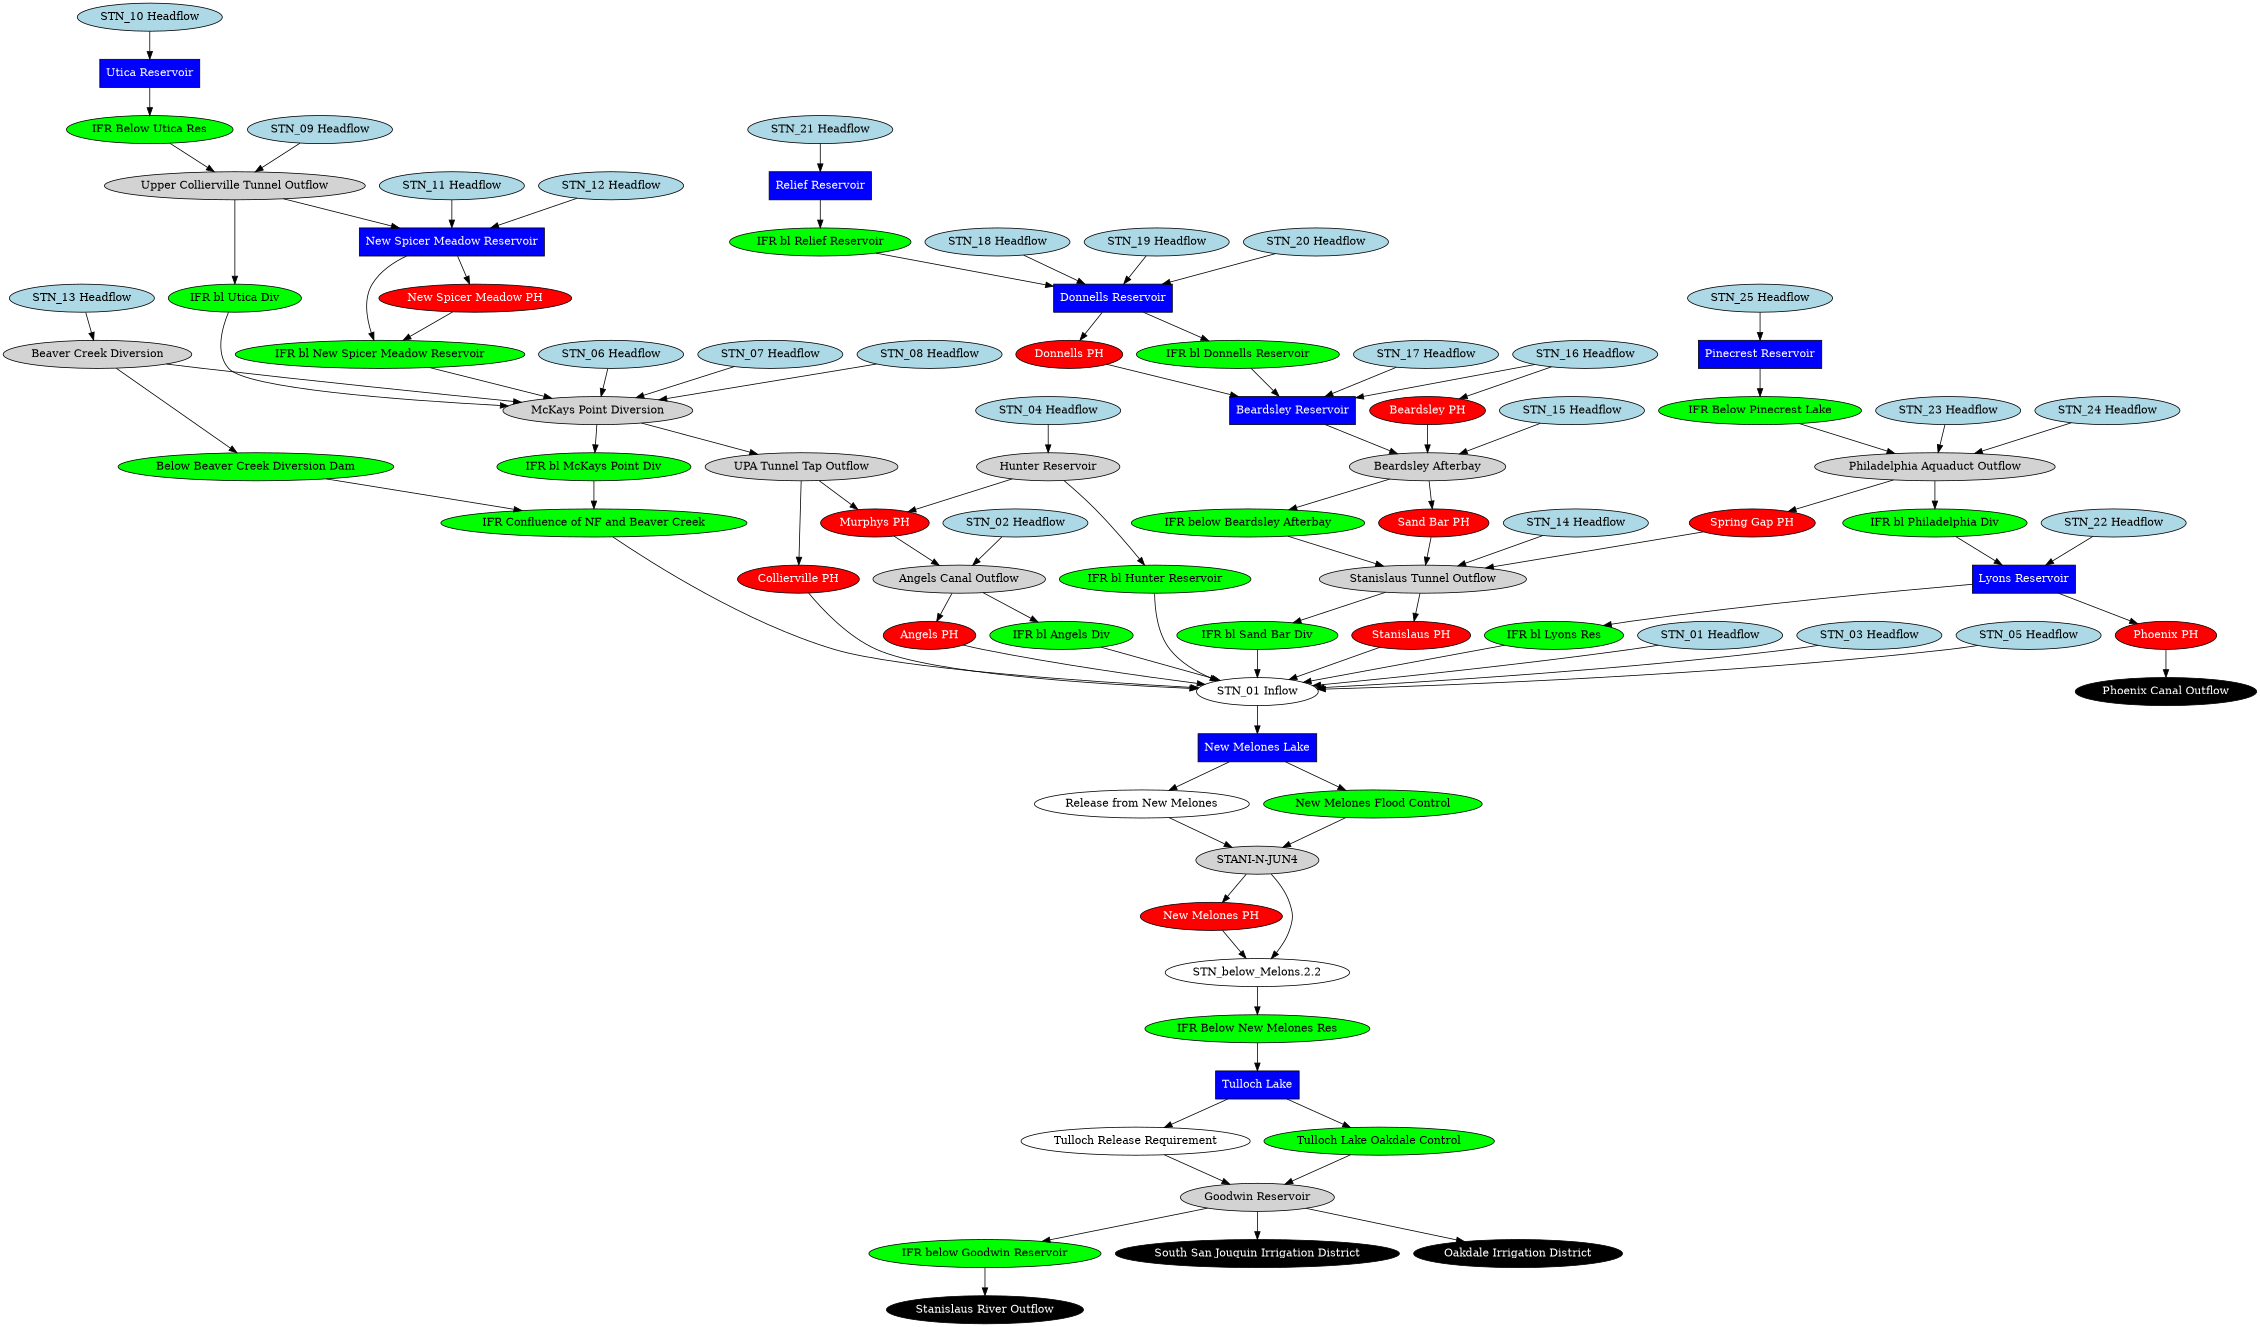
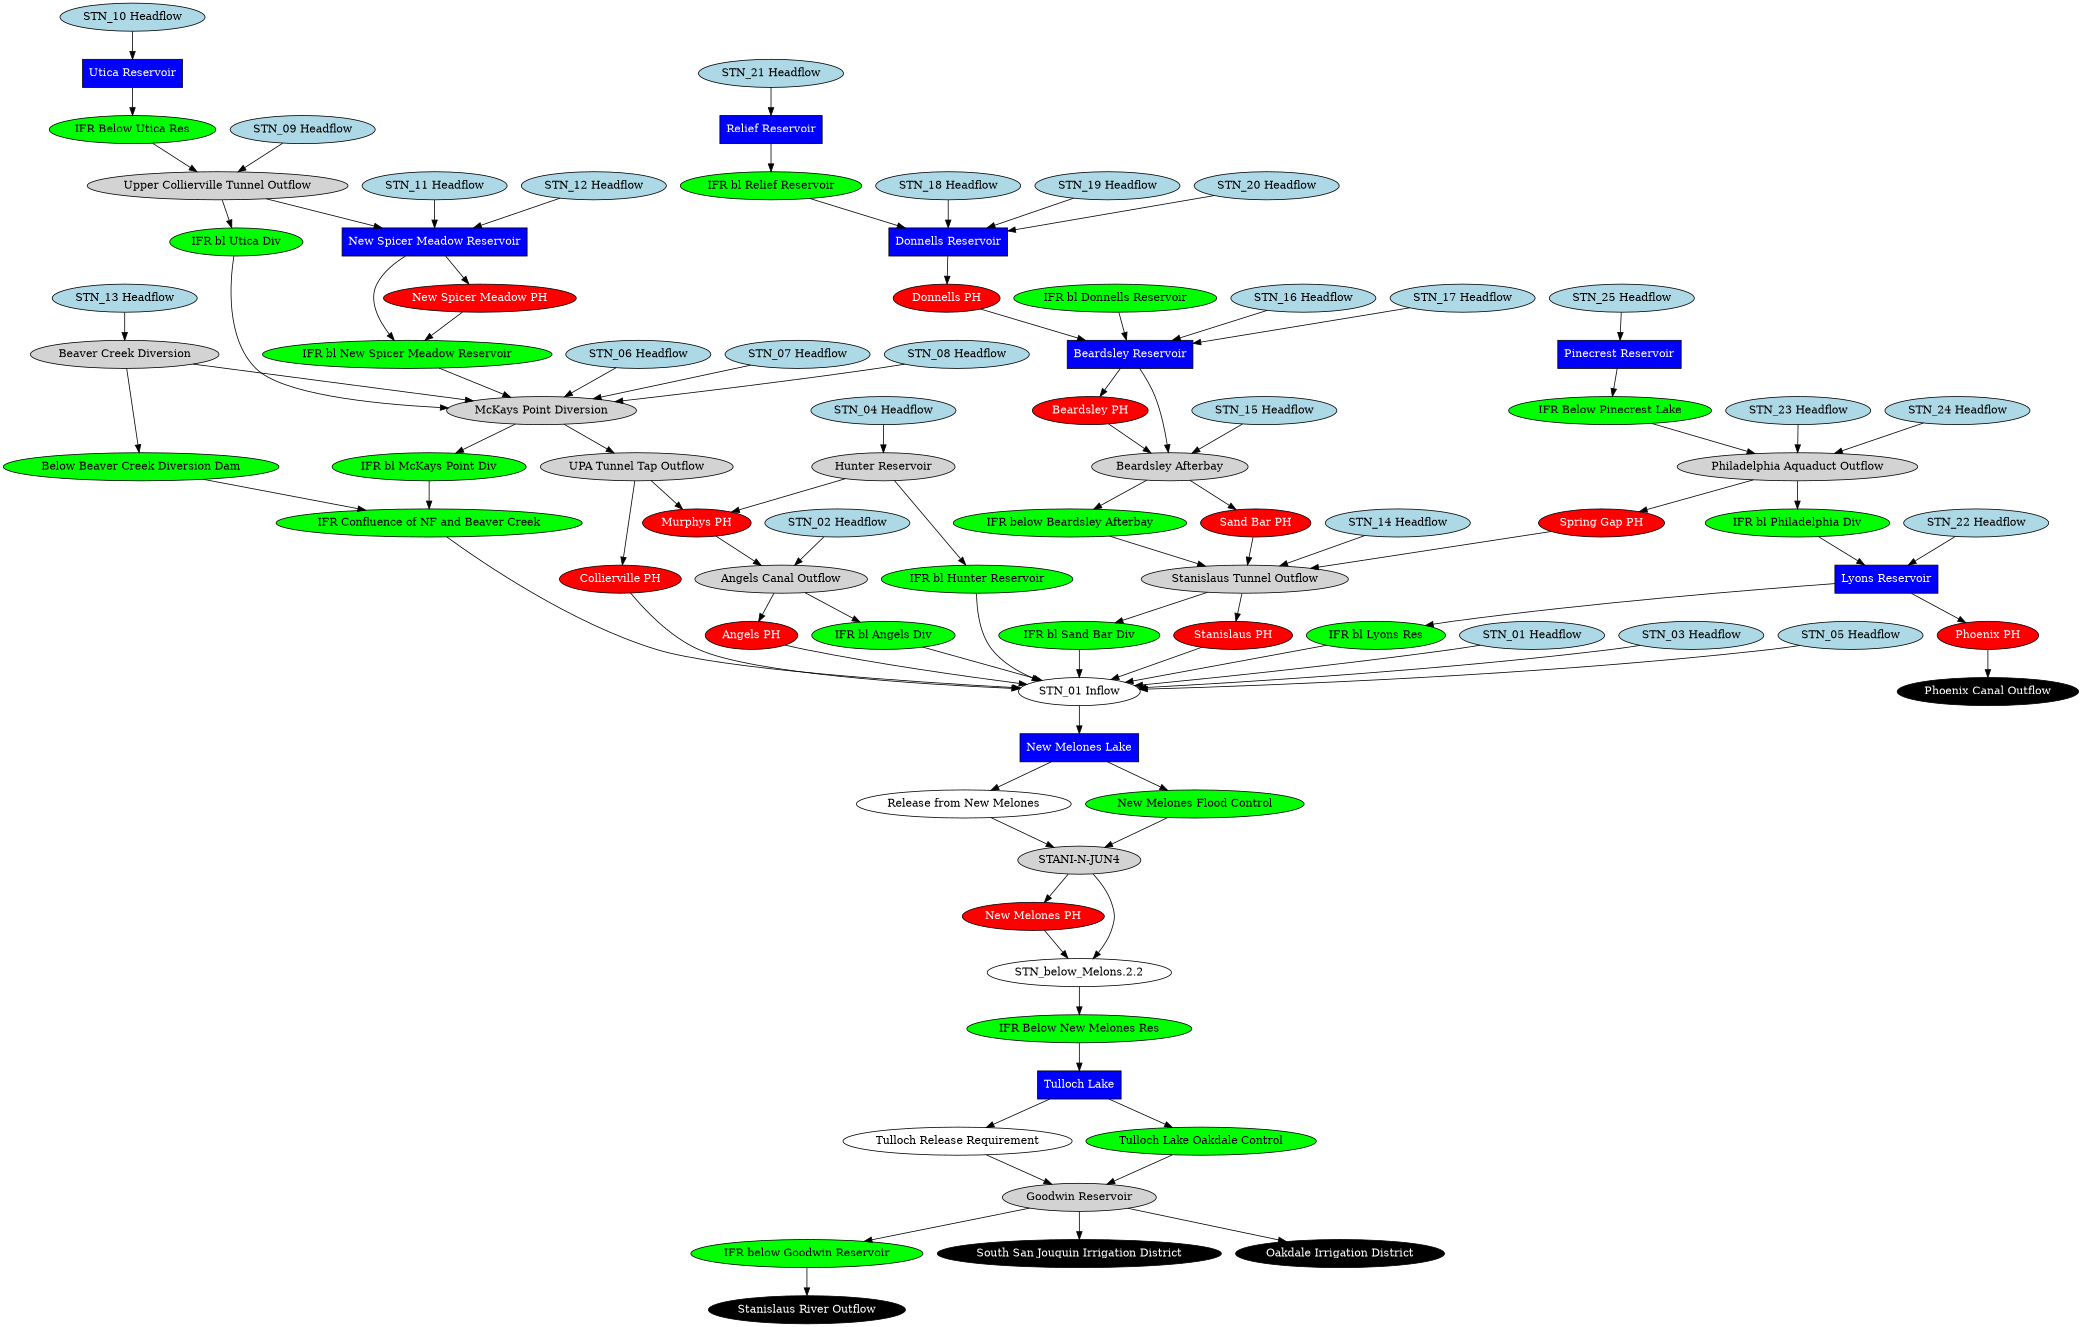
edge "Donnells Reservoir" -> "IFR bl Donnells Reservoir": removed
edge "STN_16 Headflow" -> "Beardsley PH": now "Beardsley Reservoir" -> "Beardsley PH"
